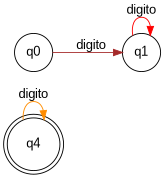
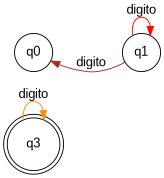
edge "q0" -> "q1": reversed
node "q4": label "q4" -> "q3"
